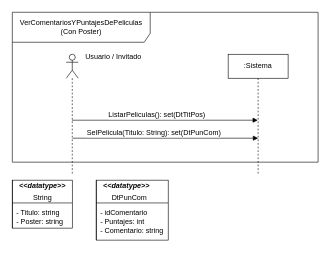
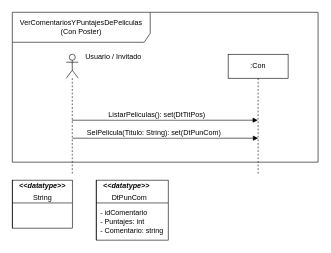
node ":Sistema": label ":Sistema" -> ":Con"
node "- Titulo: string - Poster: string": removed
